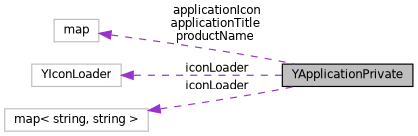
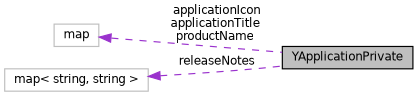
node "YIconLoader": removed
edge "YApplicationPrivate" -> "map< string, string >": label " iconLoader" -> " releaseNotes"
